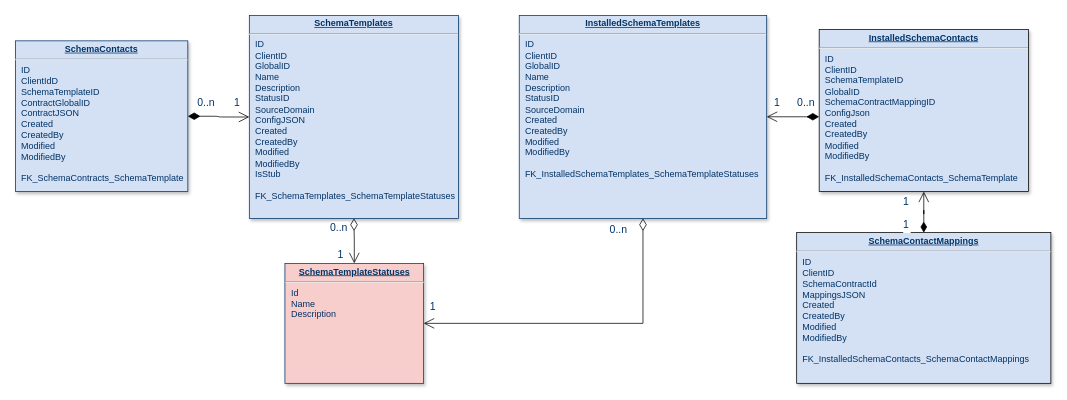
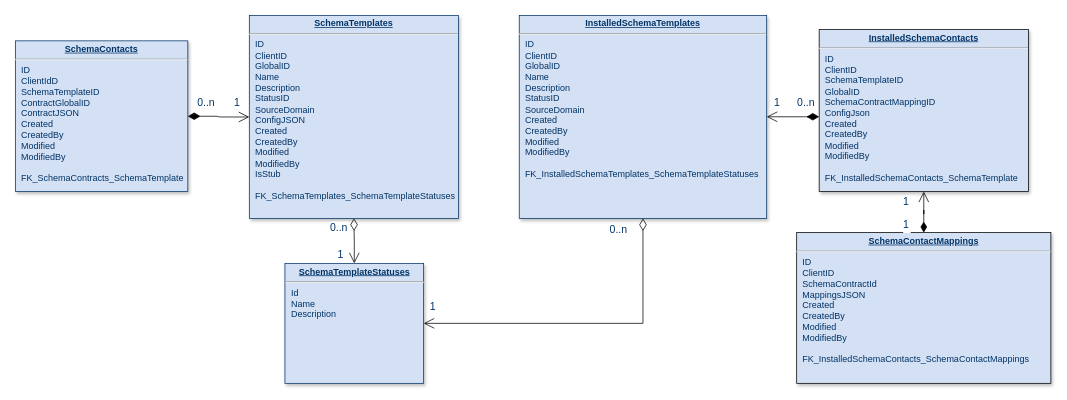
node "SchemaTemplateStatuses Id Name Description": fillcolor #f8cecc -> #d4e1f5
